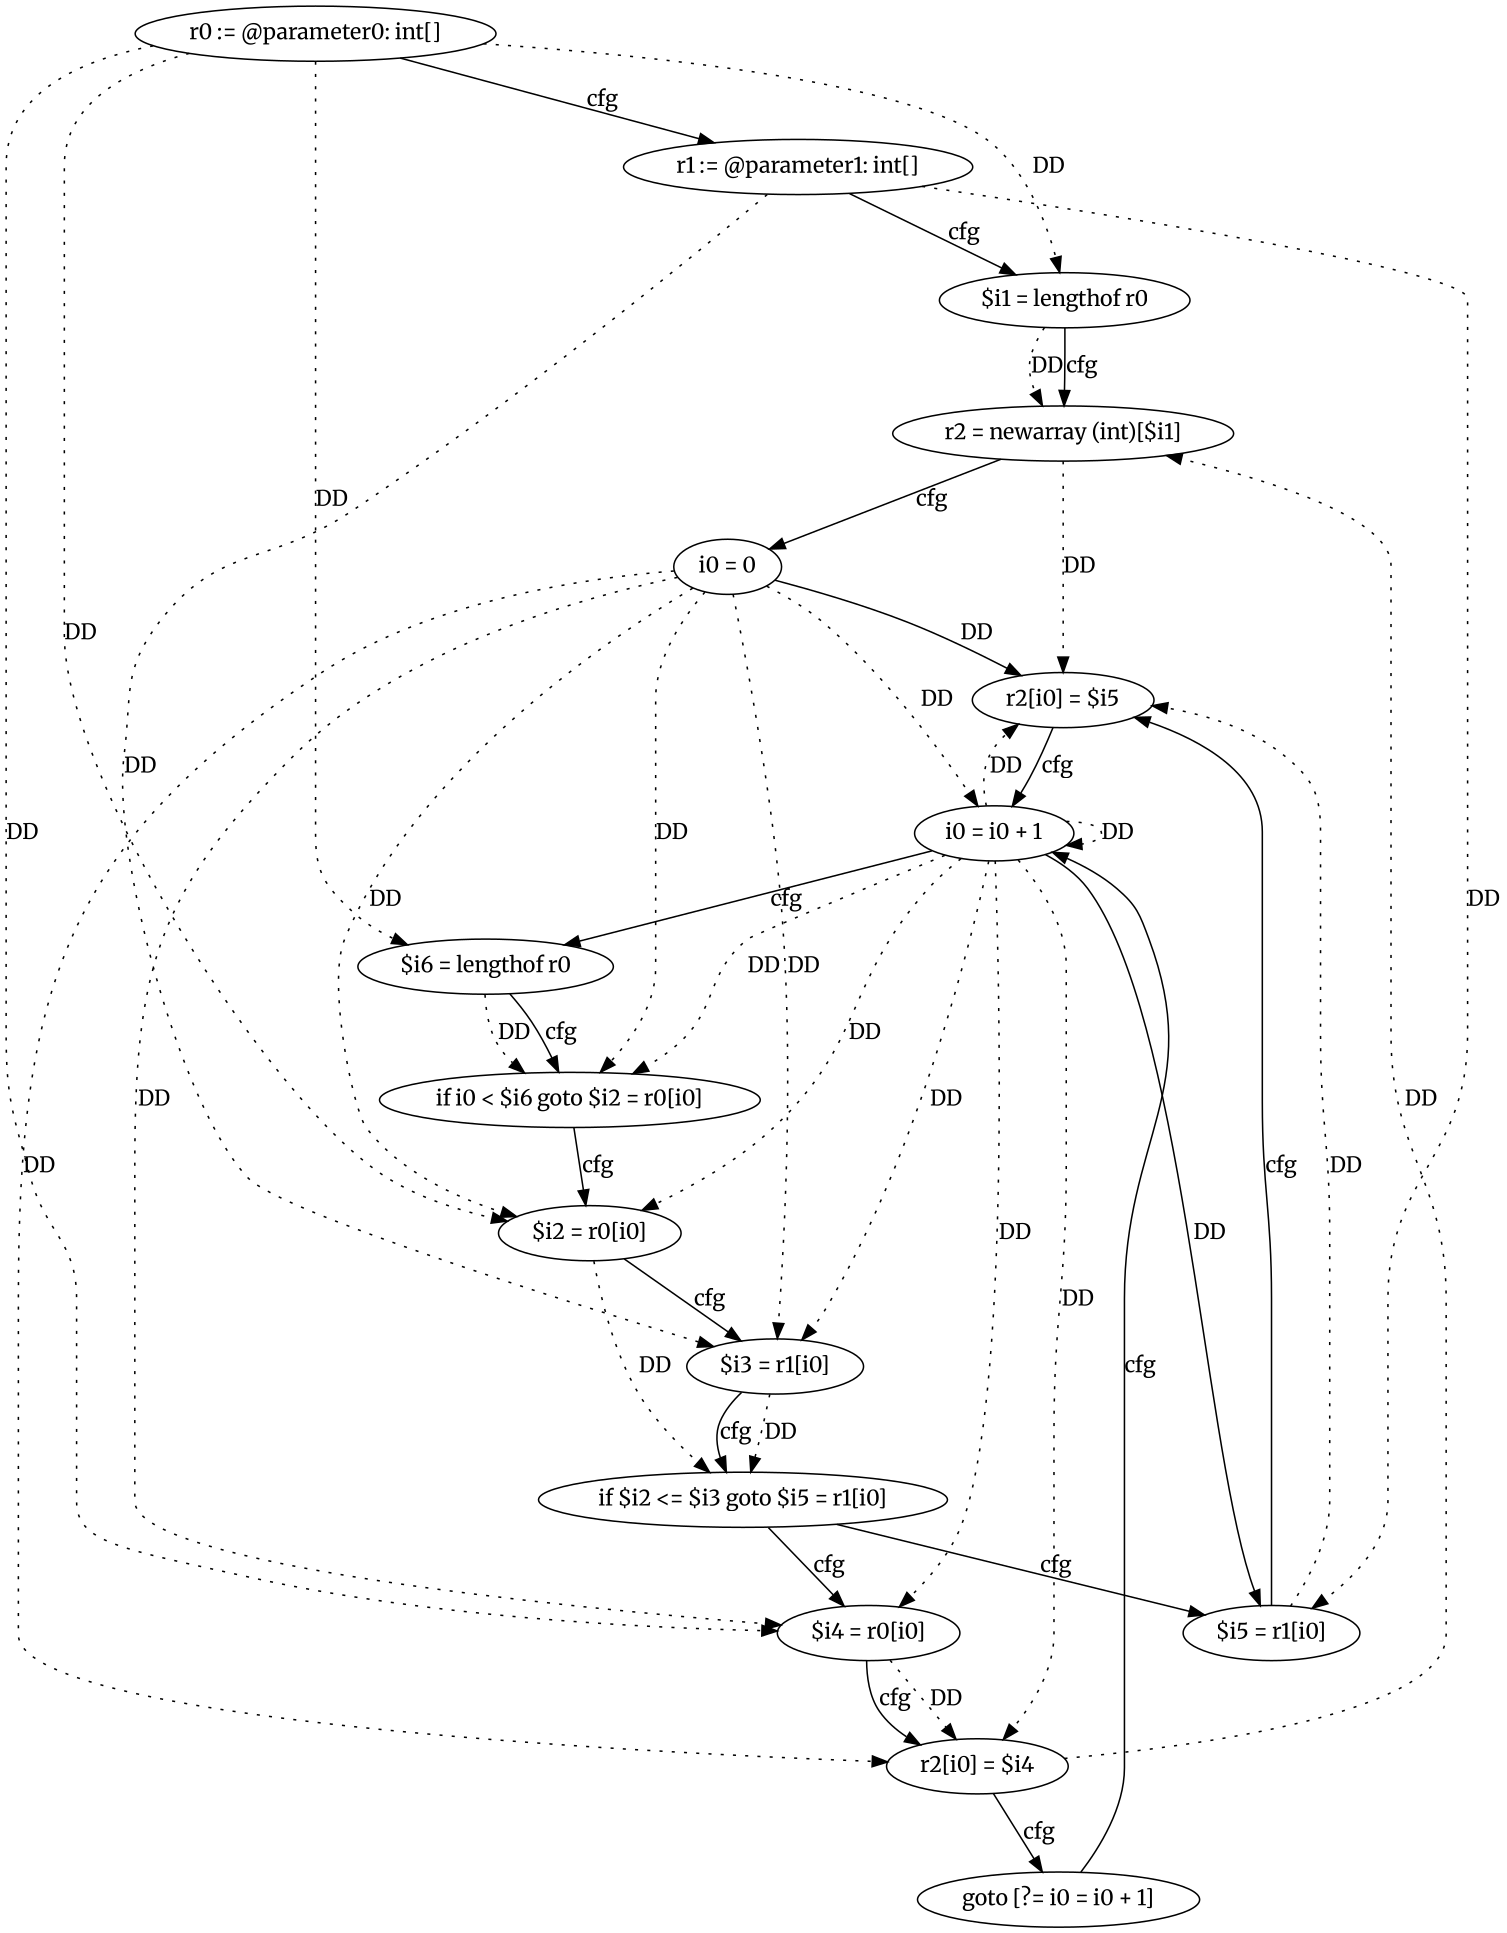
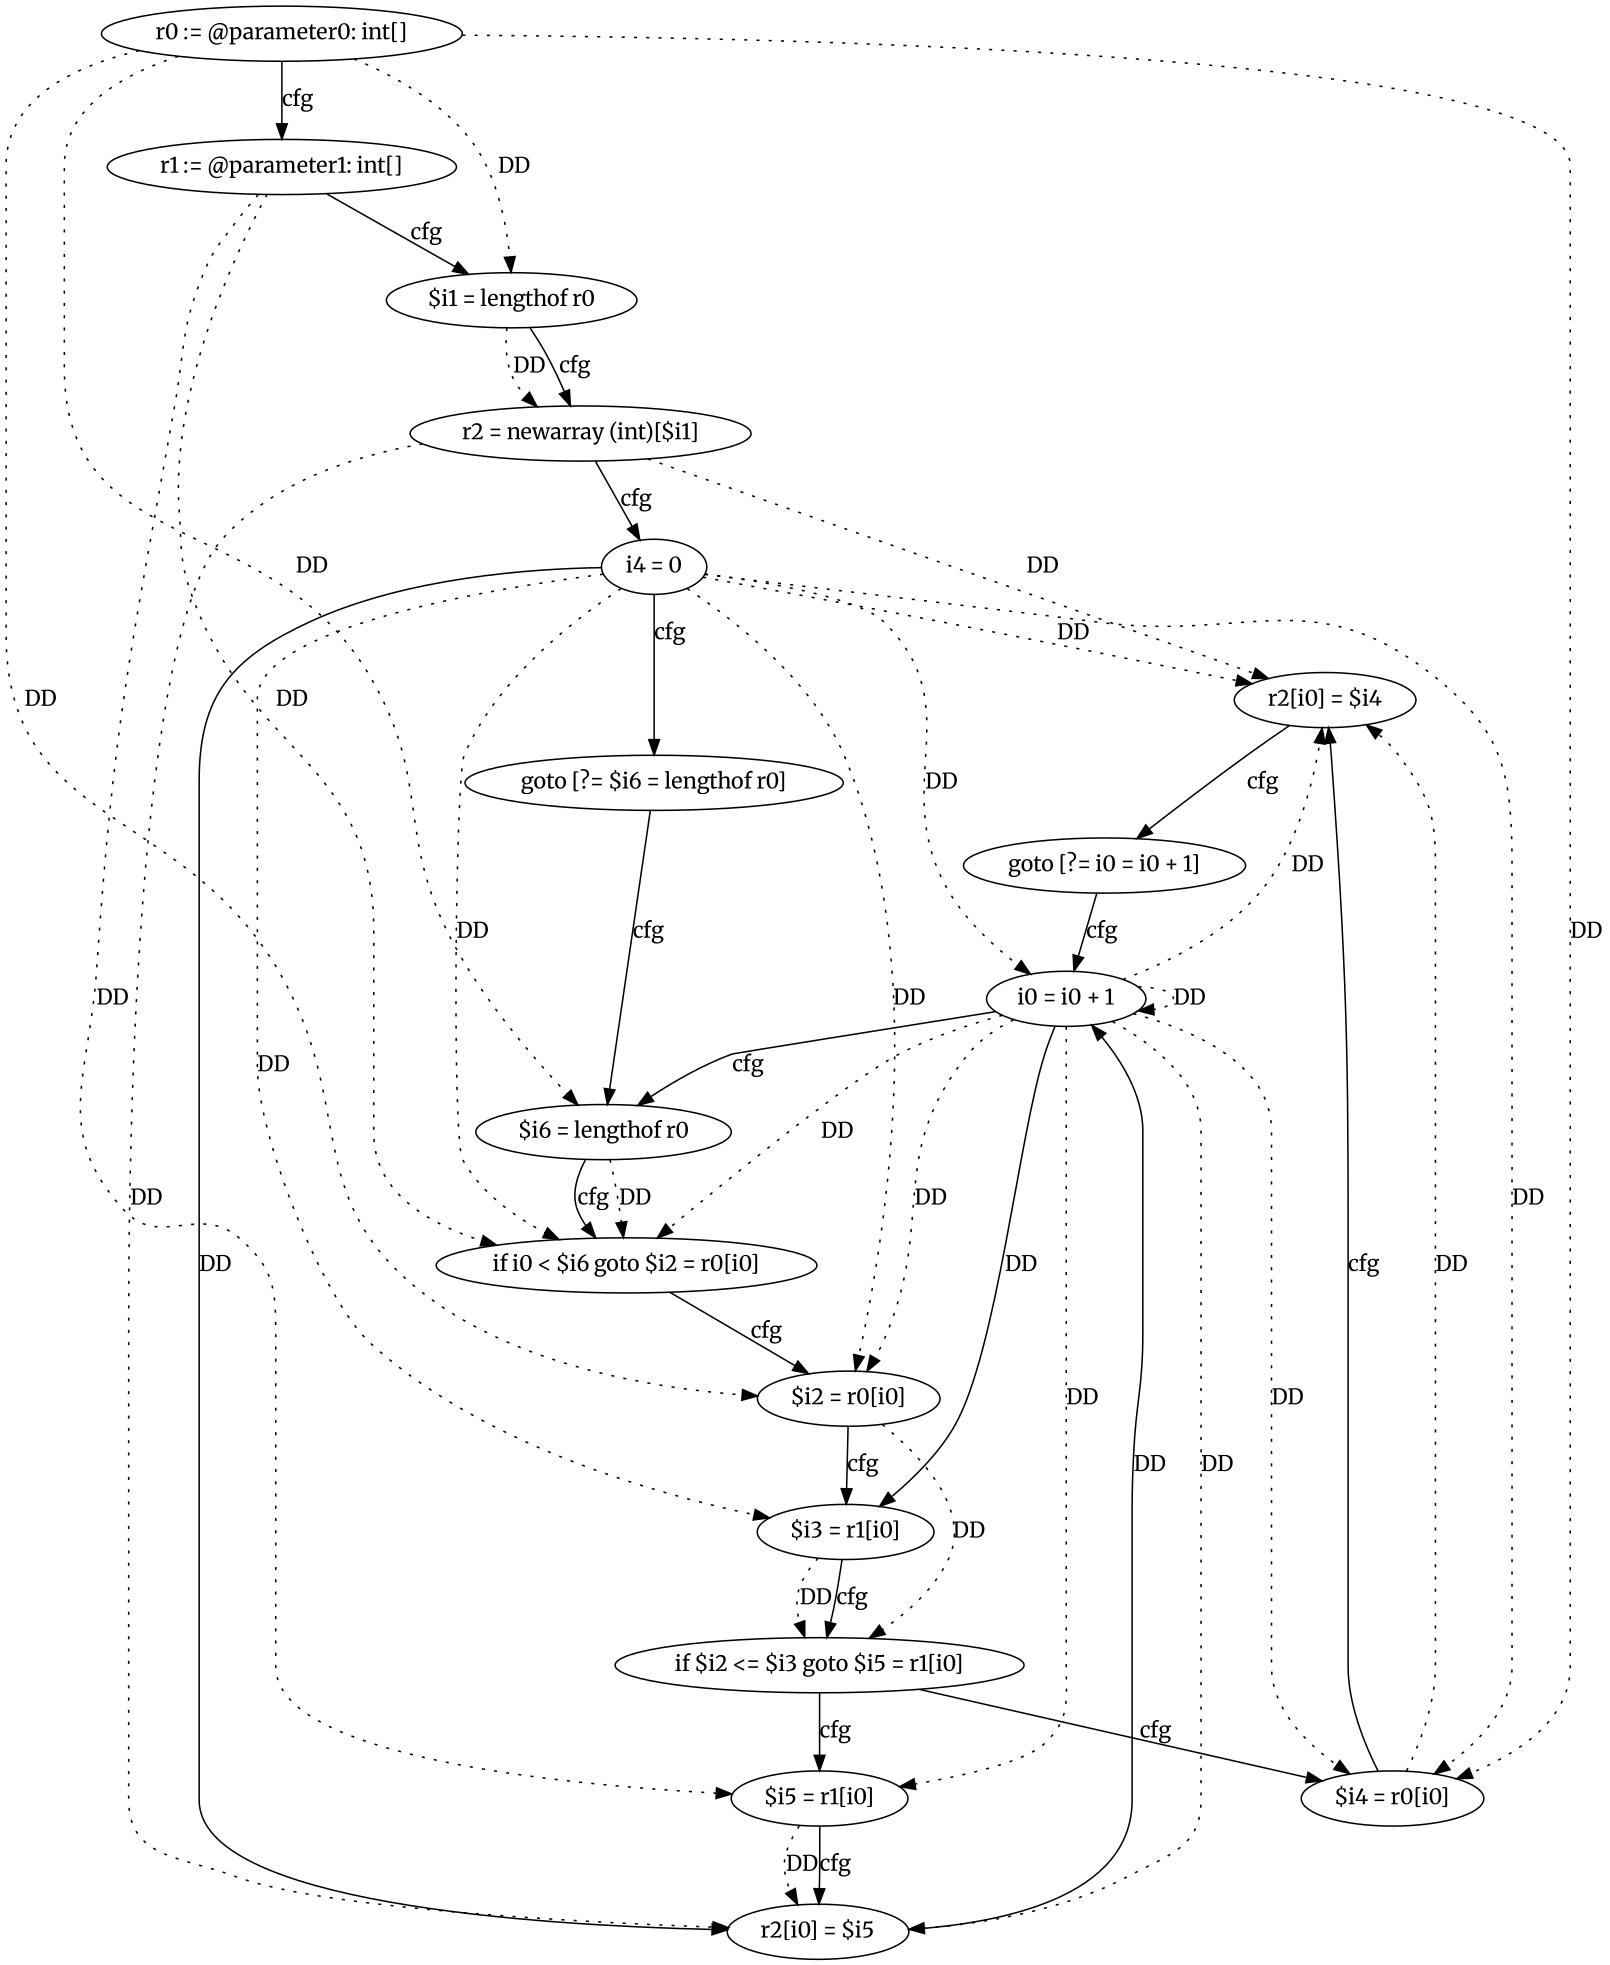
node "i0 = 0": label "i0 = 0" -> "i4 = 0"
edge "r2[i0] = $i5" -> "i0 = i0 + 1": label "cfg" -> "DD"
edge "r1 := @parameter1: int[]" -> "$i3 = r1[i0]": now "r1 := @parameter1: int[]" -> "if i0 < $i6 goto $i2 = r0[i0]"
node "goto [?= $i6 = lengthof r0]": added
edge "i0 = i0 + 1" -> "$i3 = r1[i0]": style dotted -> solid
edge "i0 = i0 + 1" -> "$i5 = r1[i0]": style solid -> dotted
edge "r2[i0] = $i4" -> "r2 = newarray (int)[$i1]": reversed
